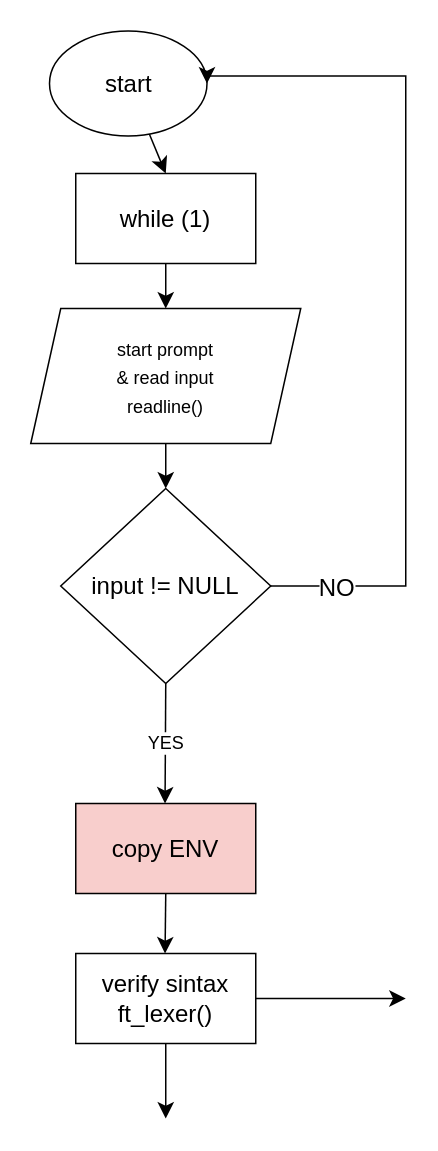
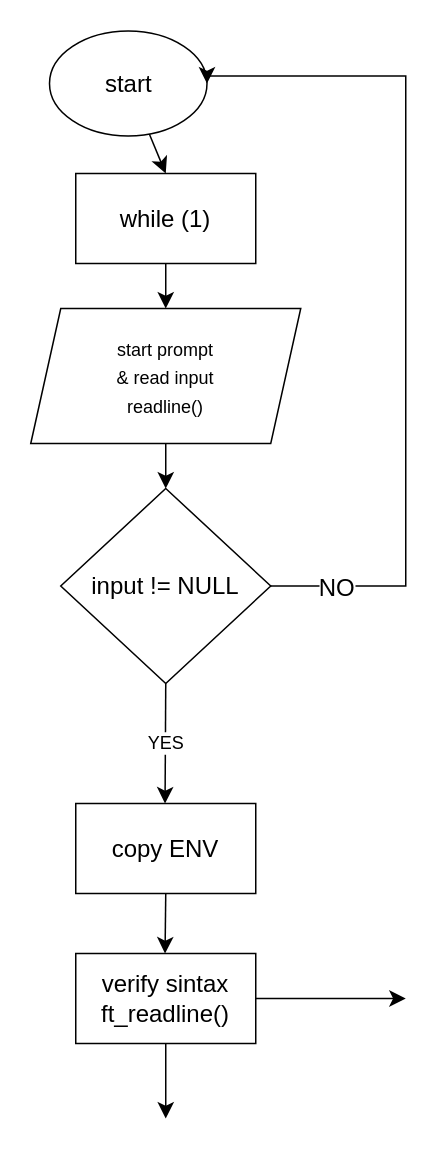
node "copy ENV": fillcolor #f8cecc -> #ffffff
node "verify sintax ft_lexer()": label "verify sintax ft_lexer()" -> "verify sintax ft_readline()"
